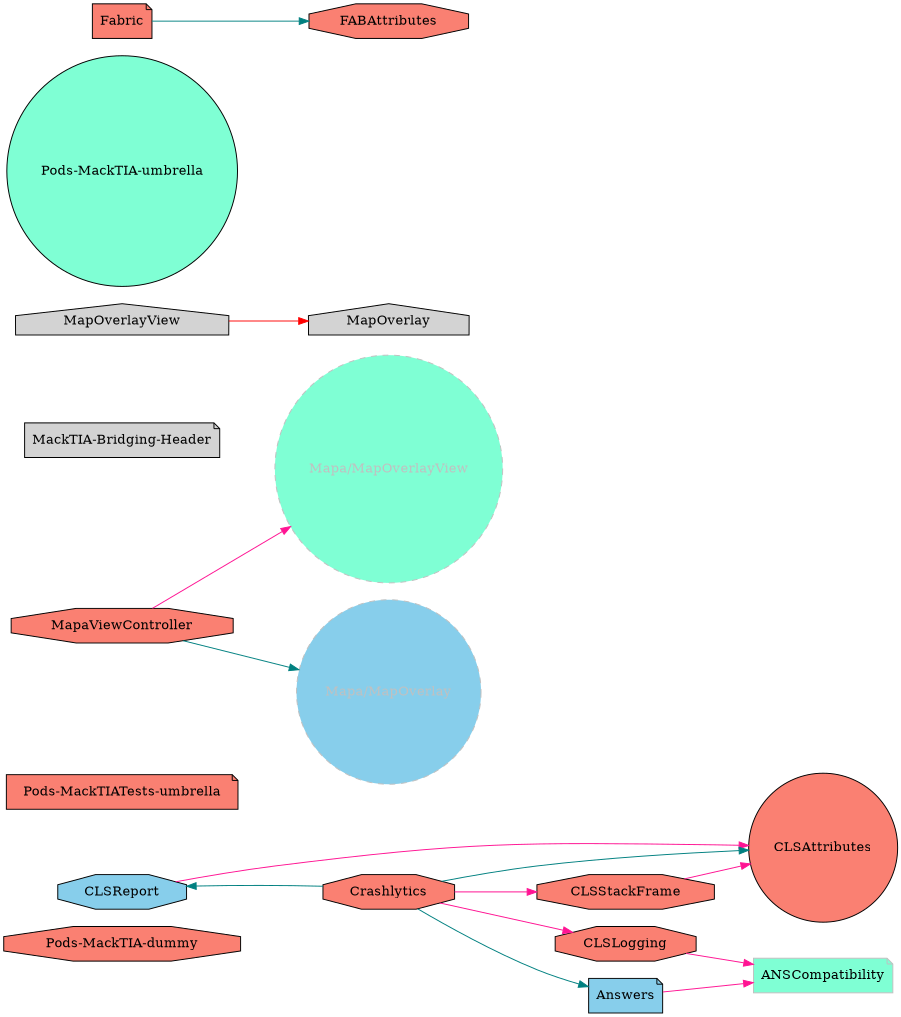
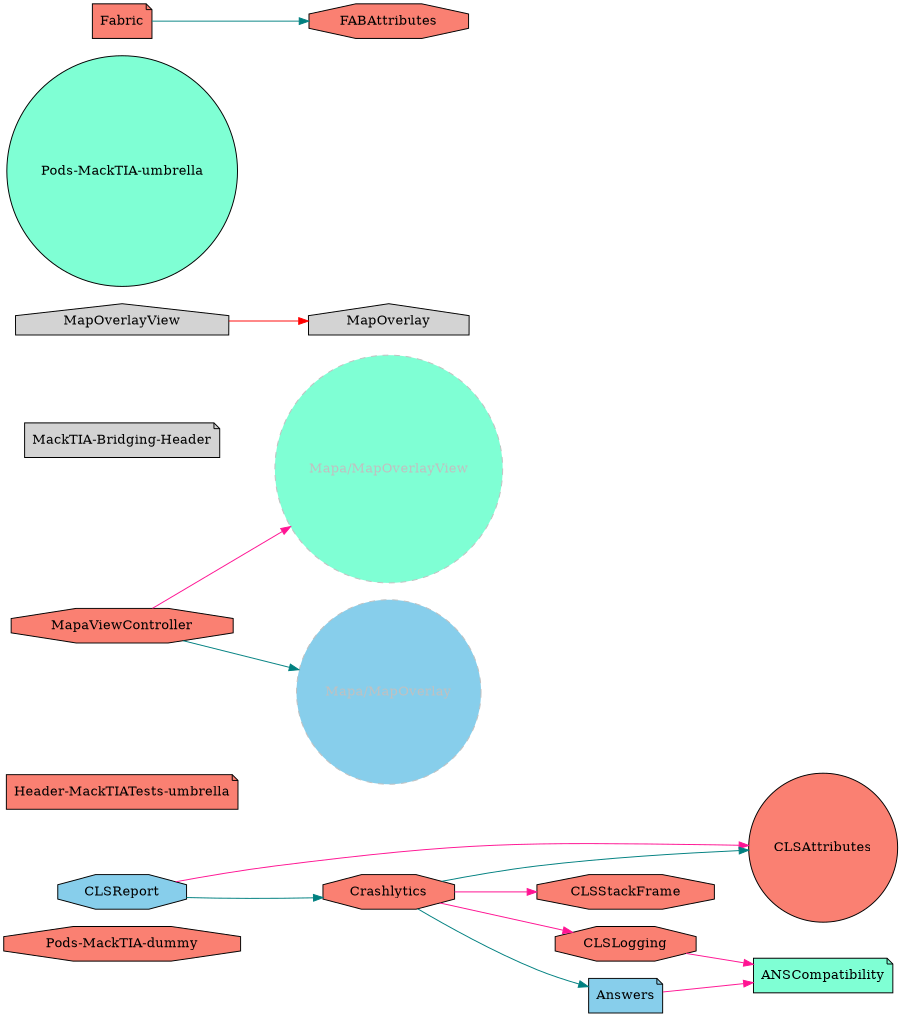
node "Pods-MackTIATests-umbrella": label "Pods-MackTIATests-umbrella" -> "Header-MackTIATests-umbrella"
edge "CLSStackFrame" -> "CLSAttributes": removed
edge "Crashlytics" -> "CLSReport": reversed
node "ANSCompatibility": color gray -> black
